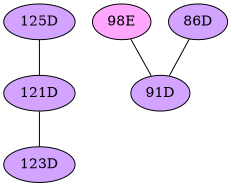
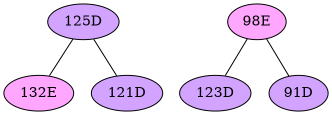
node "86D": removed
node "132E": added
edge "121D" -- "123D": now "98E" -- "123D"
